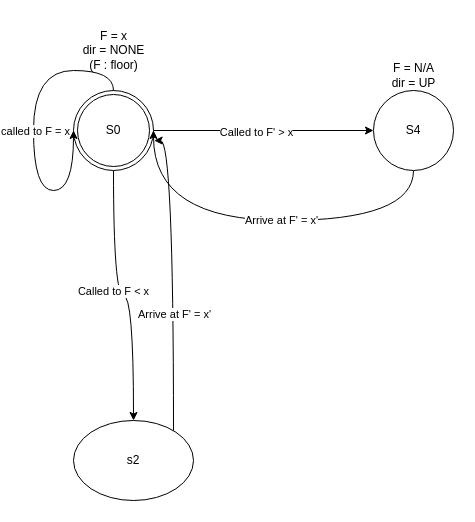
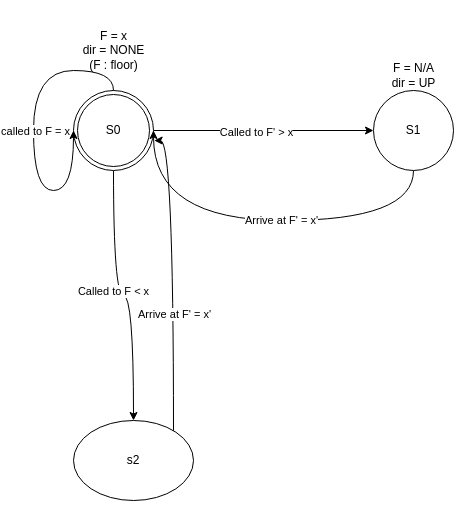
node "S4": label "S4" -> "S1"
